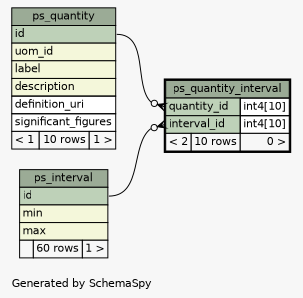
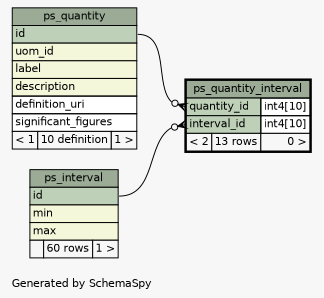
node "ps_quantity": text "10 rows" -> "10 definition"
node "ps_quantity_interval": text "10 rows" -> "13 rows"
